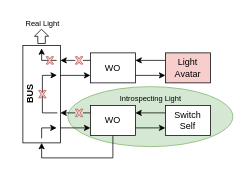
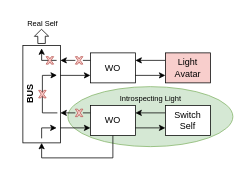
node "Real Light": label "Real Light" -> "Real Self"
